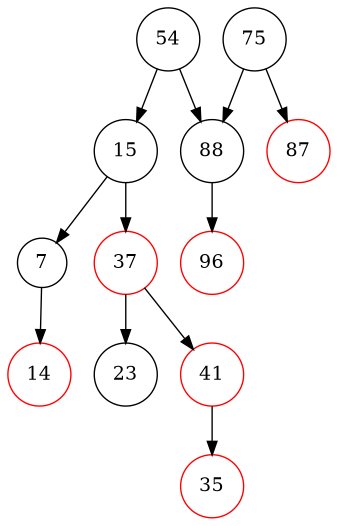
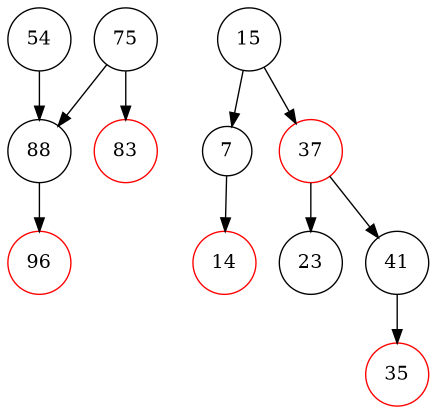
edge "54" -> "15": removed
node "87": label "87" -> "83"
node "41": color red -> black
